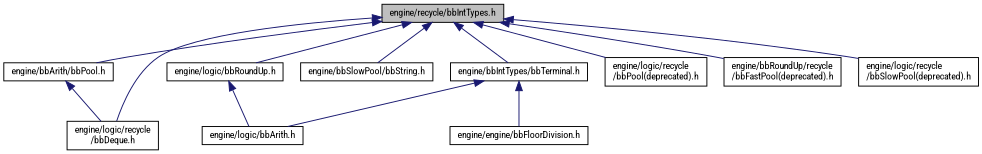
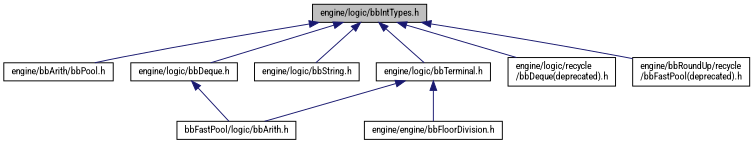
node "engine/recycle/bbIntTypes.h": label "engine/recycle/bbIntTypes.h" -> "engine/logic/bbIntTypes.h"
node "engine/logic/bbRoundUp.h": label "engine/logic/bbRoundUp.h" -> "engine/logic/bbDeque.h"
node "engine/bbSlowPool/bbString.h": label "engine/bbSlowPool/bbString.h" -> "engine/logic/bbString.h"
node "engine/bbIntTypes/bbTerminal.h": label "engine/bbIntTypes/bbTerminal.h" -> "engine/logic/bbTerminal.h"
node "engine/logic/recycle /bbPool(deprecated).h": label "engine/logic/recycle /bbPool(deprecated).h" -> "engine/logic/recycle /bbDeque(deprecated).h"
node "engine/logic/recycle /bbSlowPool(deprecated).h": removed
node "engine/logic/recycle /bbDeque.h": removed
node "engine/logic/bbArith.h": label "engine/logic/bbArith.h" -> "bbFastPool/logic/bbArith.h"
